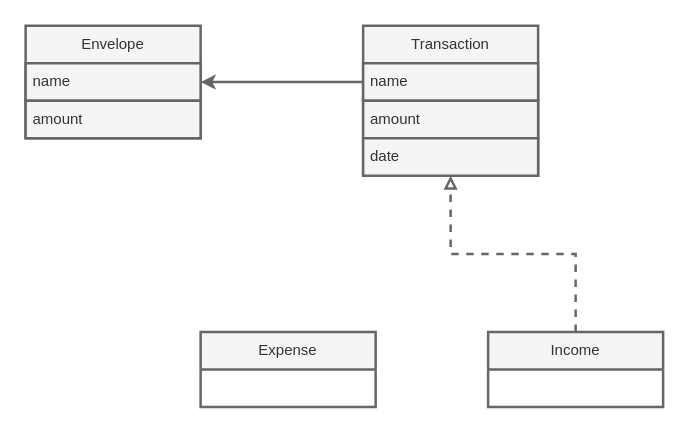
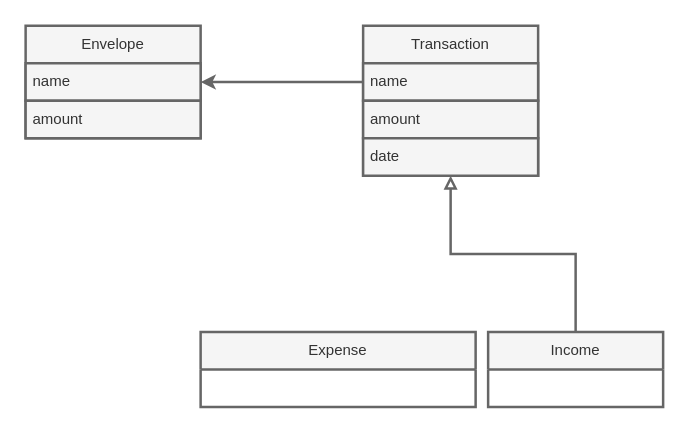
edge "Income" -> "Transaction": style dashed -> solid
node "Expense": size 175x75 -> 275x75
